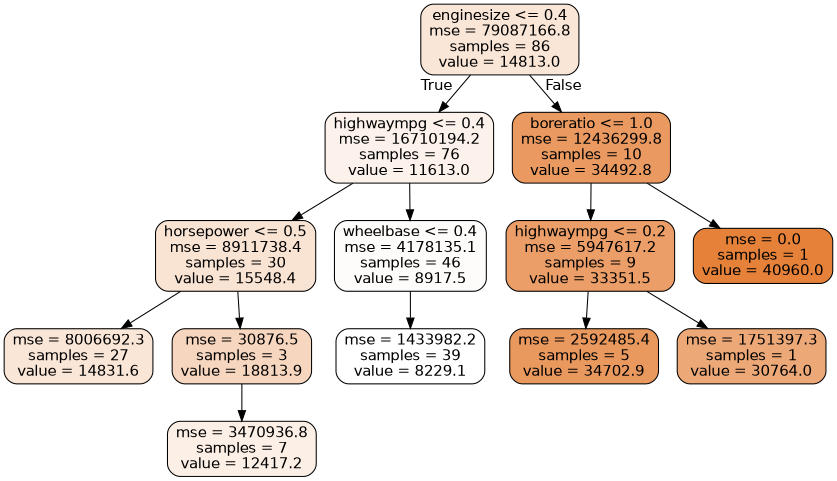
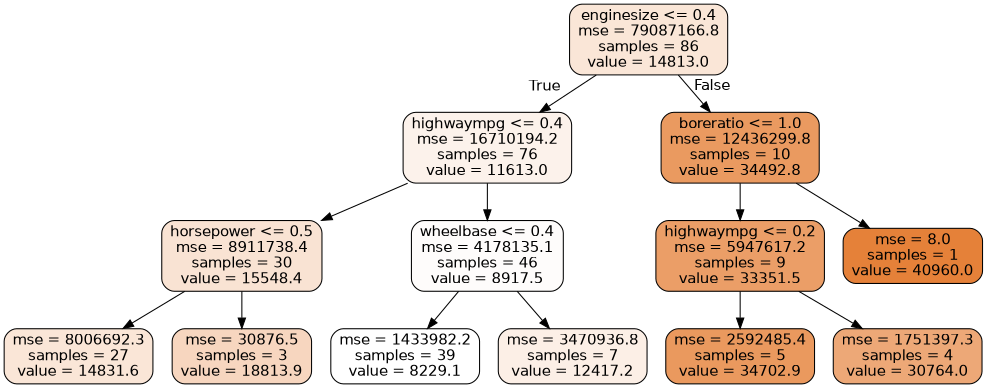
node "mse = 0.0 samples = 1 value = 40960.0": label "mse = 0.0 samples = 1 value = 40960.0" -> "mse = 8.0 samples = 1 value = 40960.0"
node "mse = 1751397.3 samples = 1 value = 30764.0": label "mse = 1751397.3 samples = 1 value = 30764.0" -> "mse = 1751397.3 samples = 4 value = 30764.0"
edge "mse = 30876.5 samples = 3 value = 18813.9" -> "mse = 3470936.8 samples = 7 value = 12417.2": now "wheelbase <= 0.4 mse = 4178135.1 samples = 46 value = 8917.5" -> "mse = 3470936.8 samples = 7 value = 12417.2"
